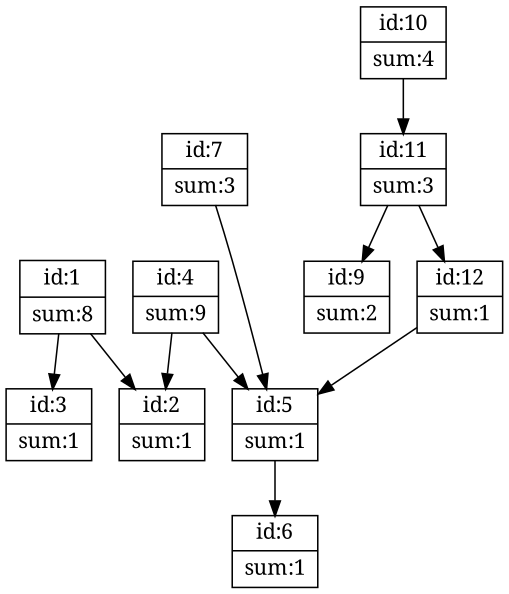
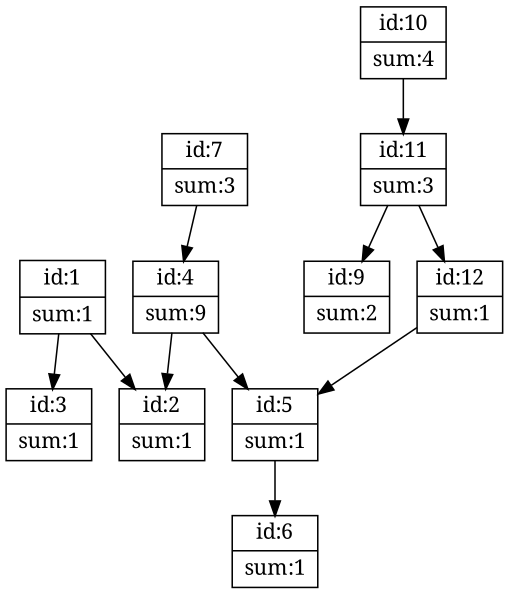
edge "id:7" -> "id:5": now "id:7" -> "id:4"
node "id:1": text "sum:8" -> "sum:1"
